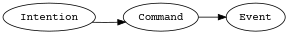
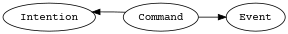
edge "Intention" -> "Command": reversed
